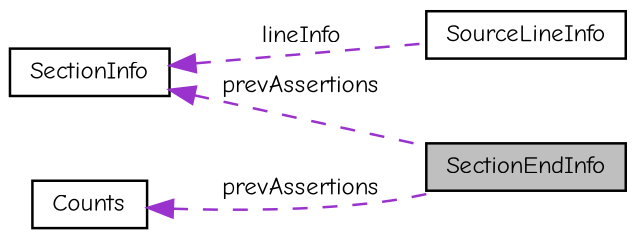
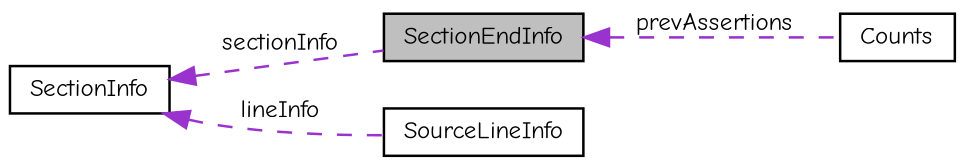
edge "SectionEndInfo" -> "SectionInfo": label " prevAssertions" -> " sectionInfo"
edge "SectionEndInfo" -> "Counts": reversed
